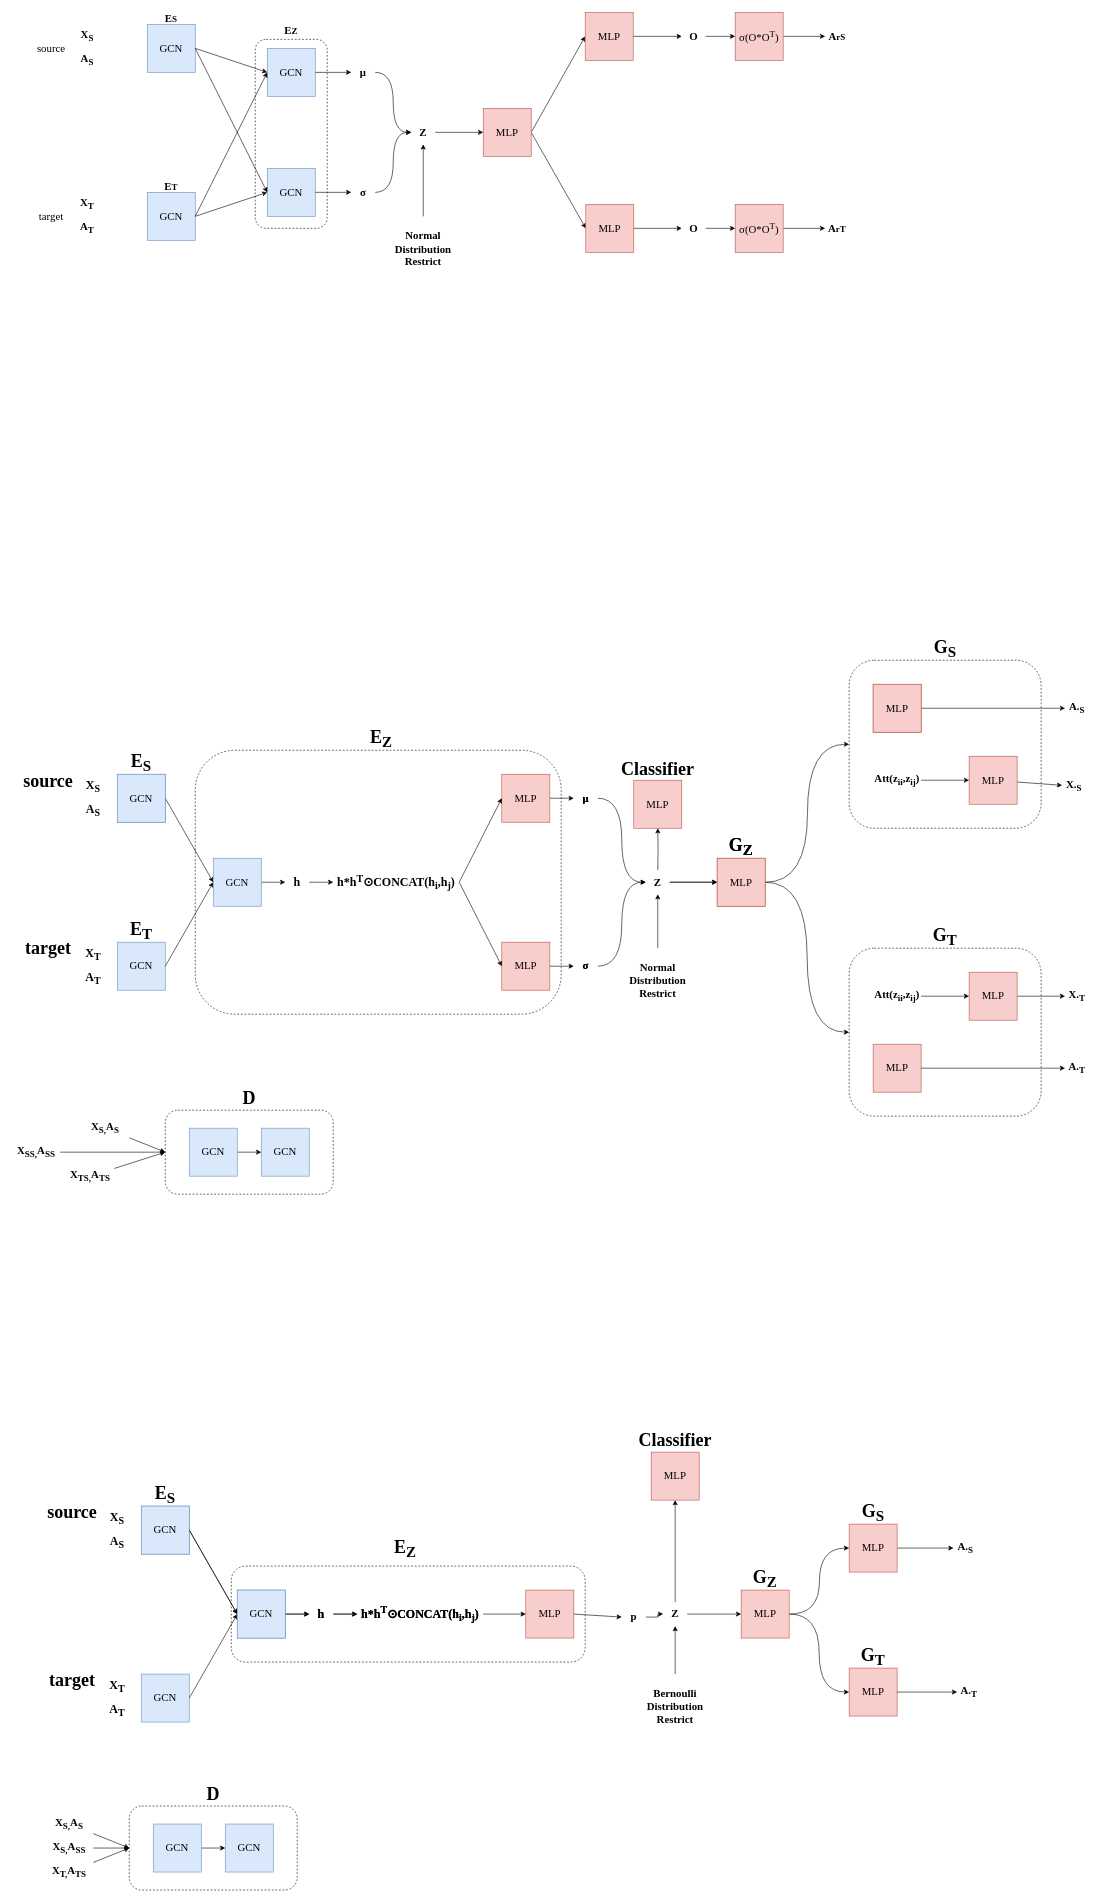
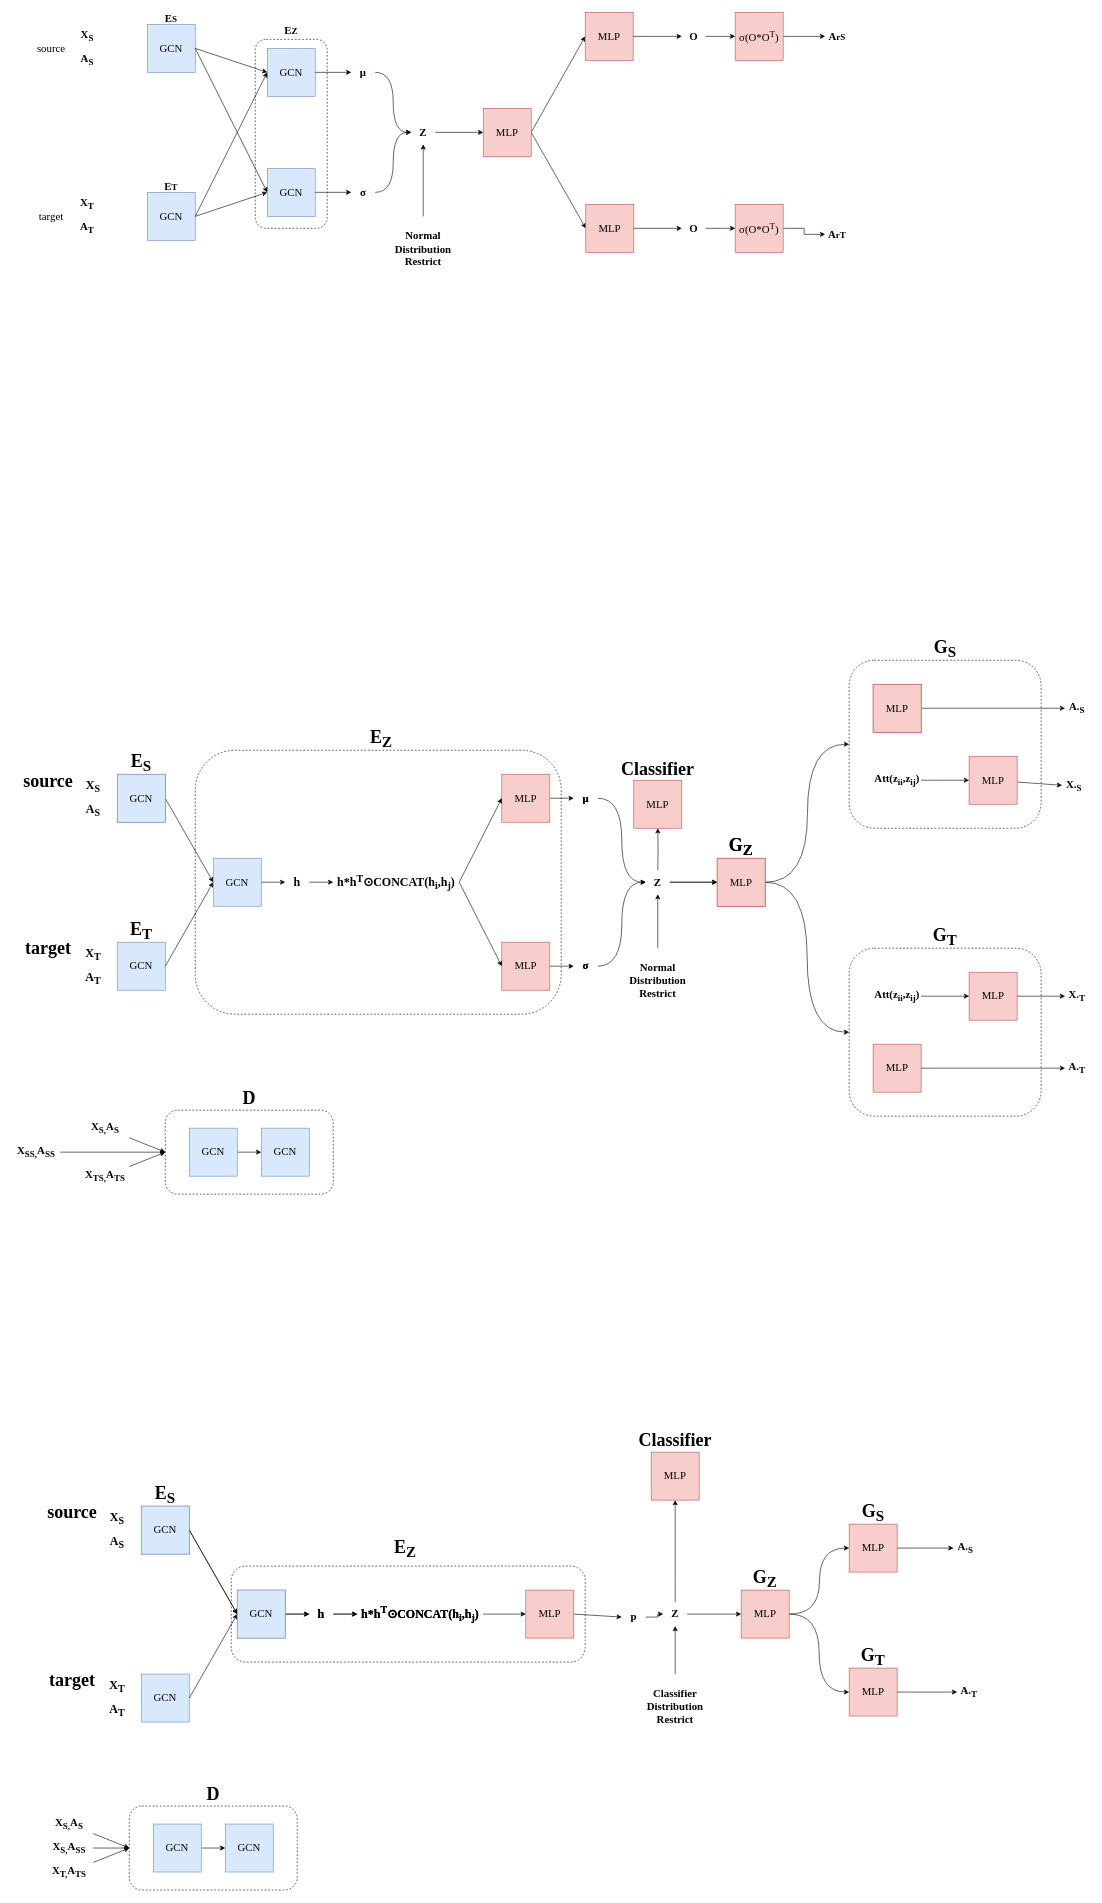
node "ArT": moved (837, 228) -> (837, 234)
node "XTS,ATS": moved (90, 1176) -> (105, 1176)
node "Bernoulli Distribution Restrict": label "Bernoulli Distribution Restrict" -> "Classifier Distribution Restrict"
